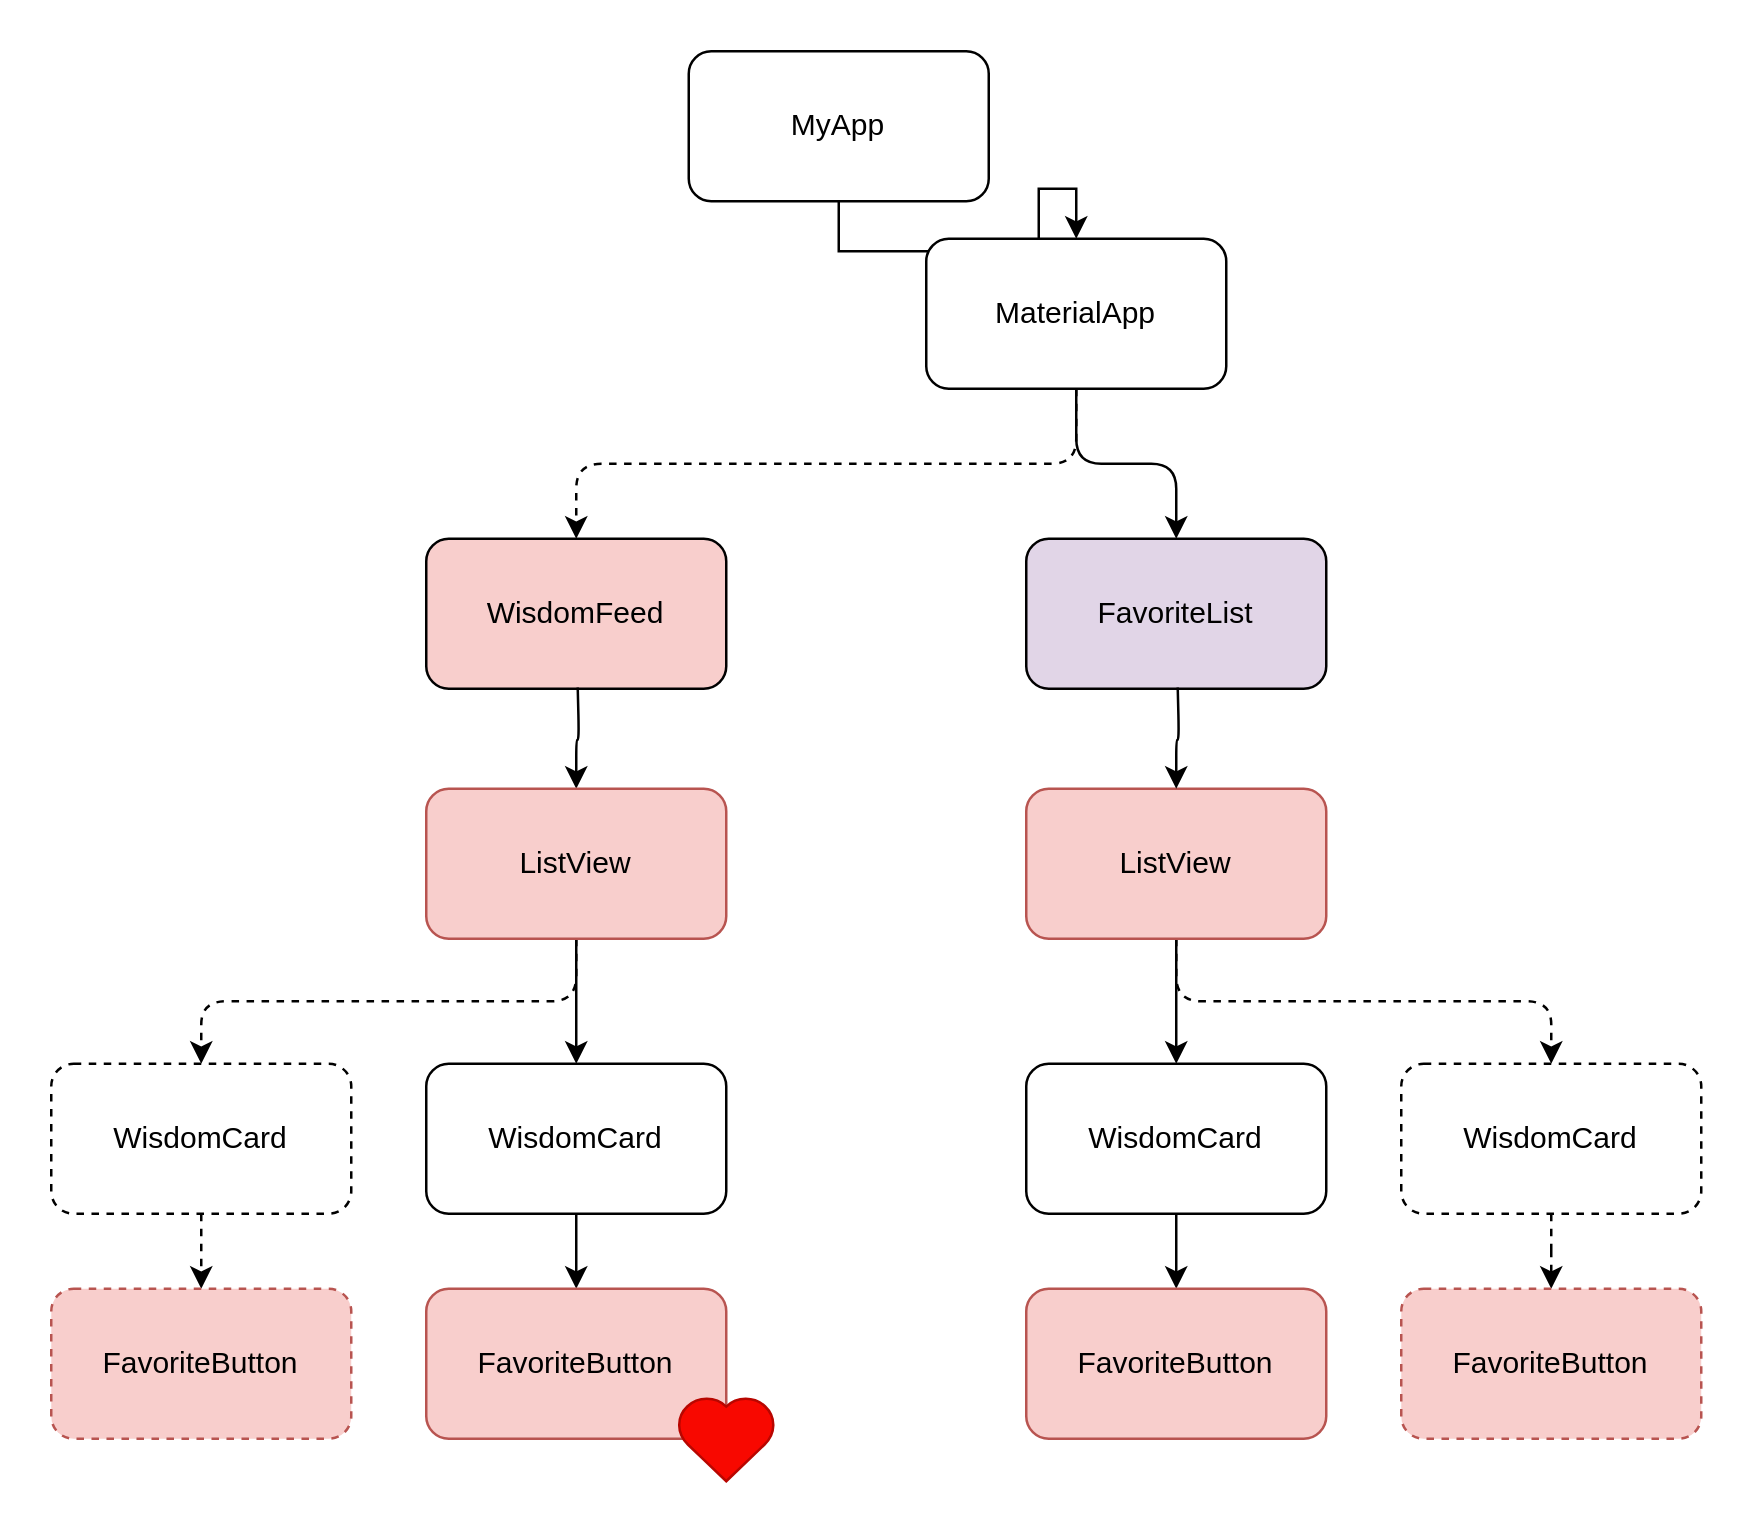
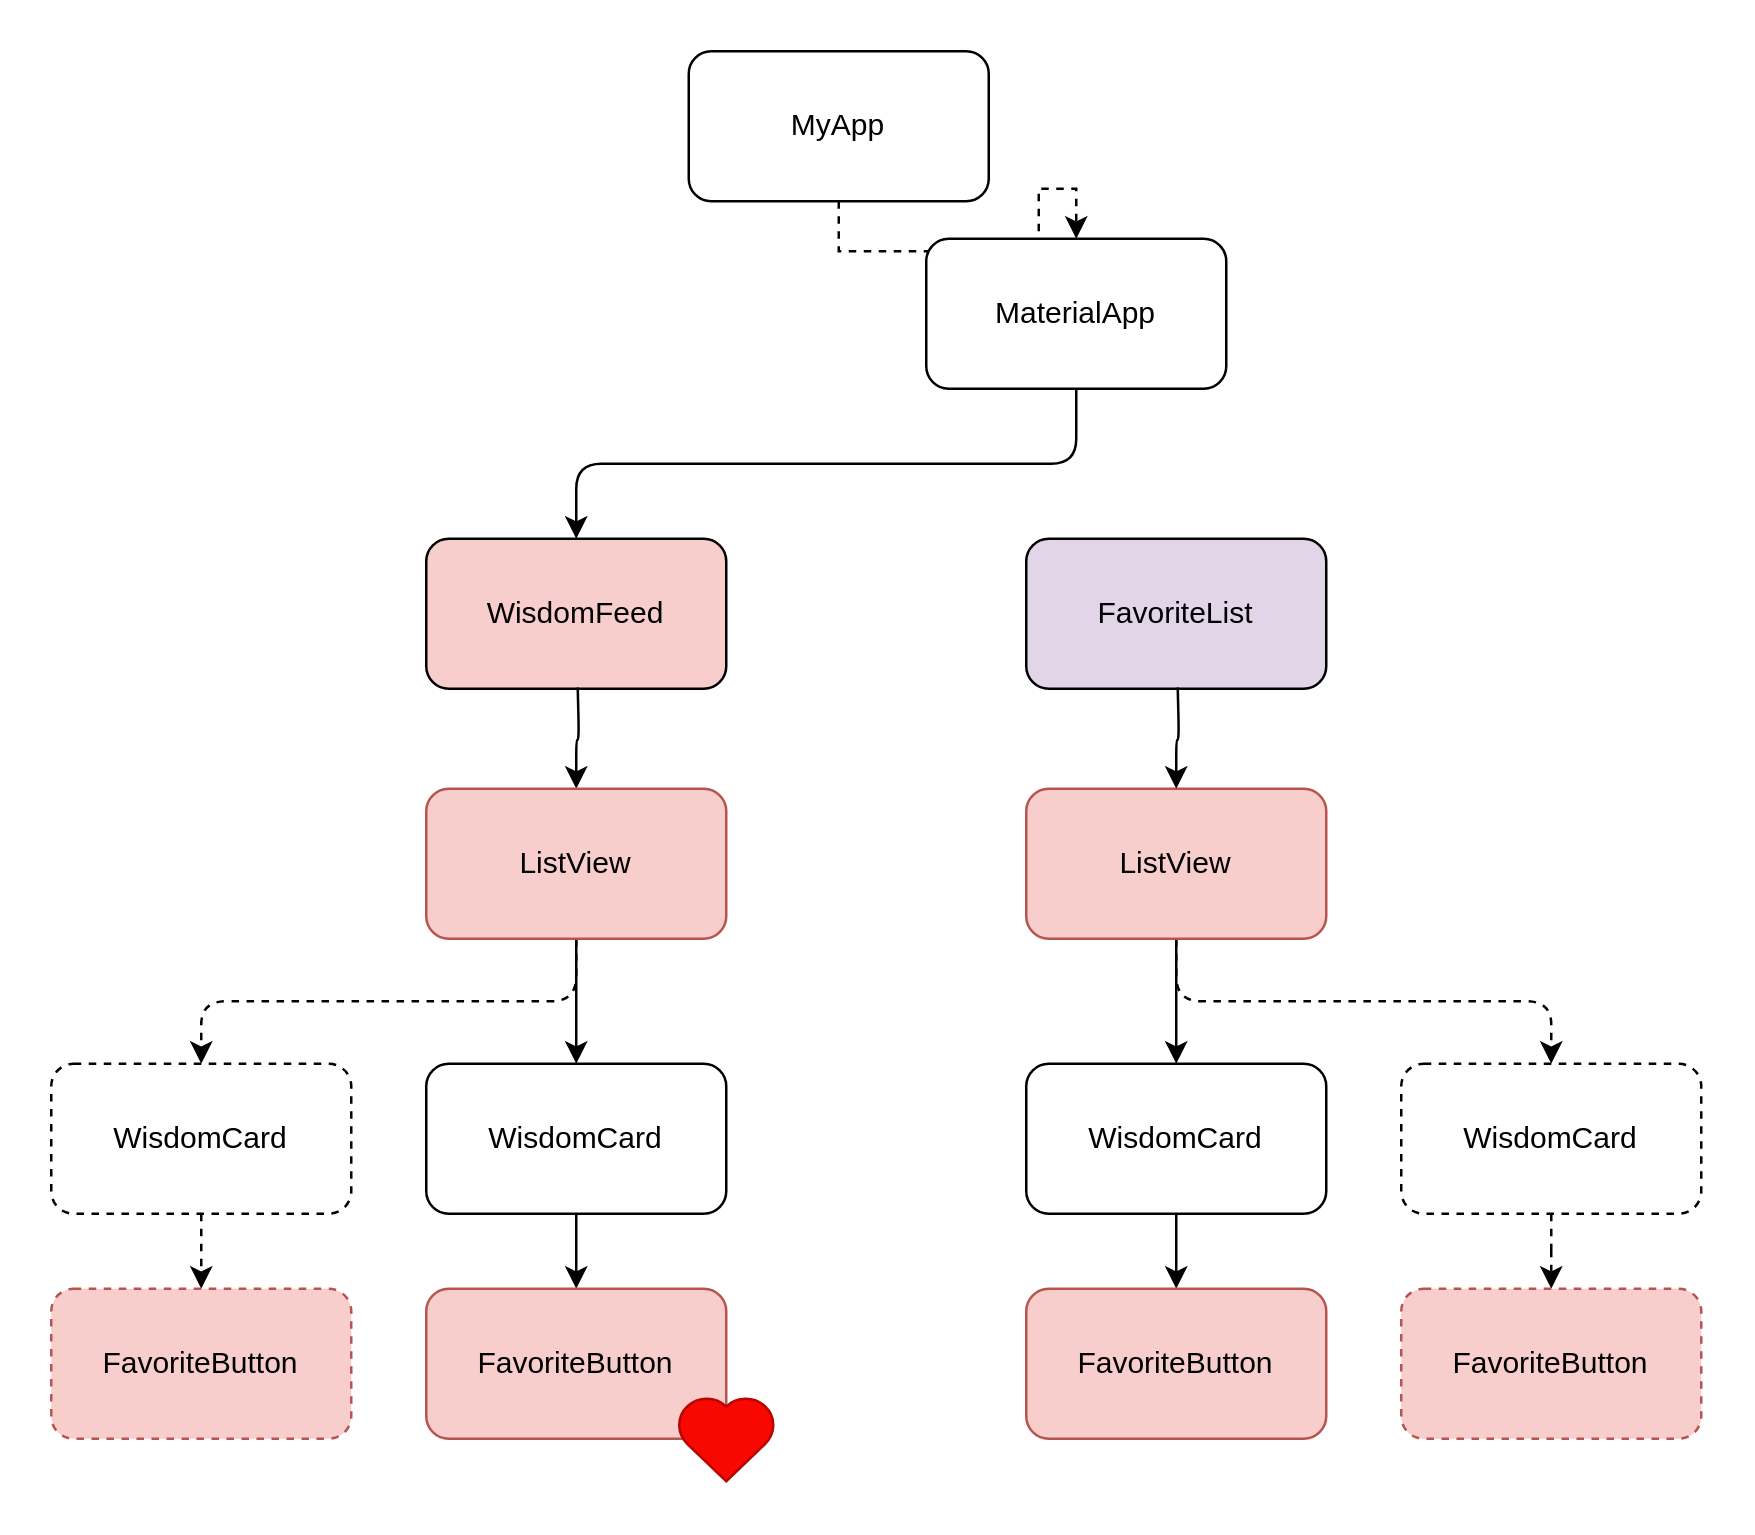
edge "MyApp" -> "MaterialApp": style solid -> dashed
edge "MaterialApp" -> "WisdomFeed": style dashed -> solid
edge "MaterialApp" -> "FavoriteList": removed
